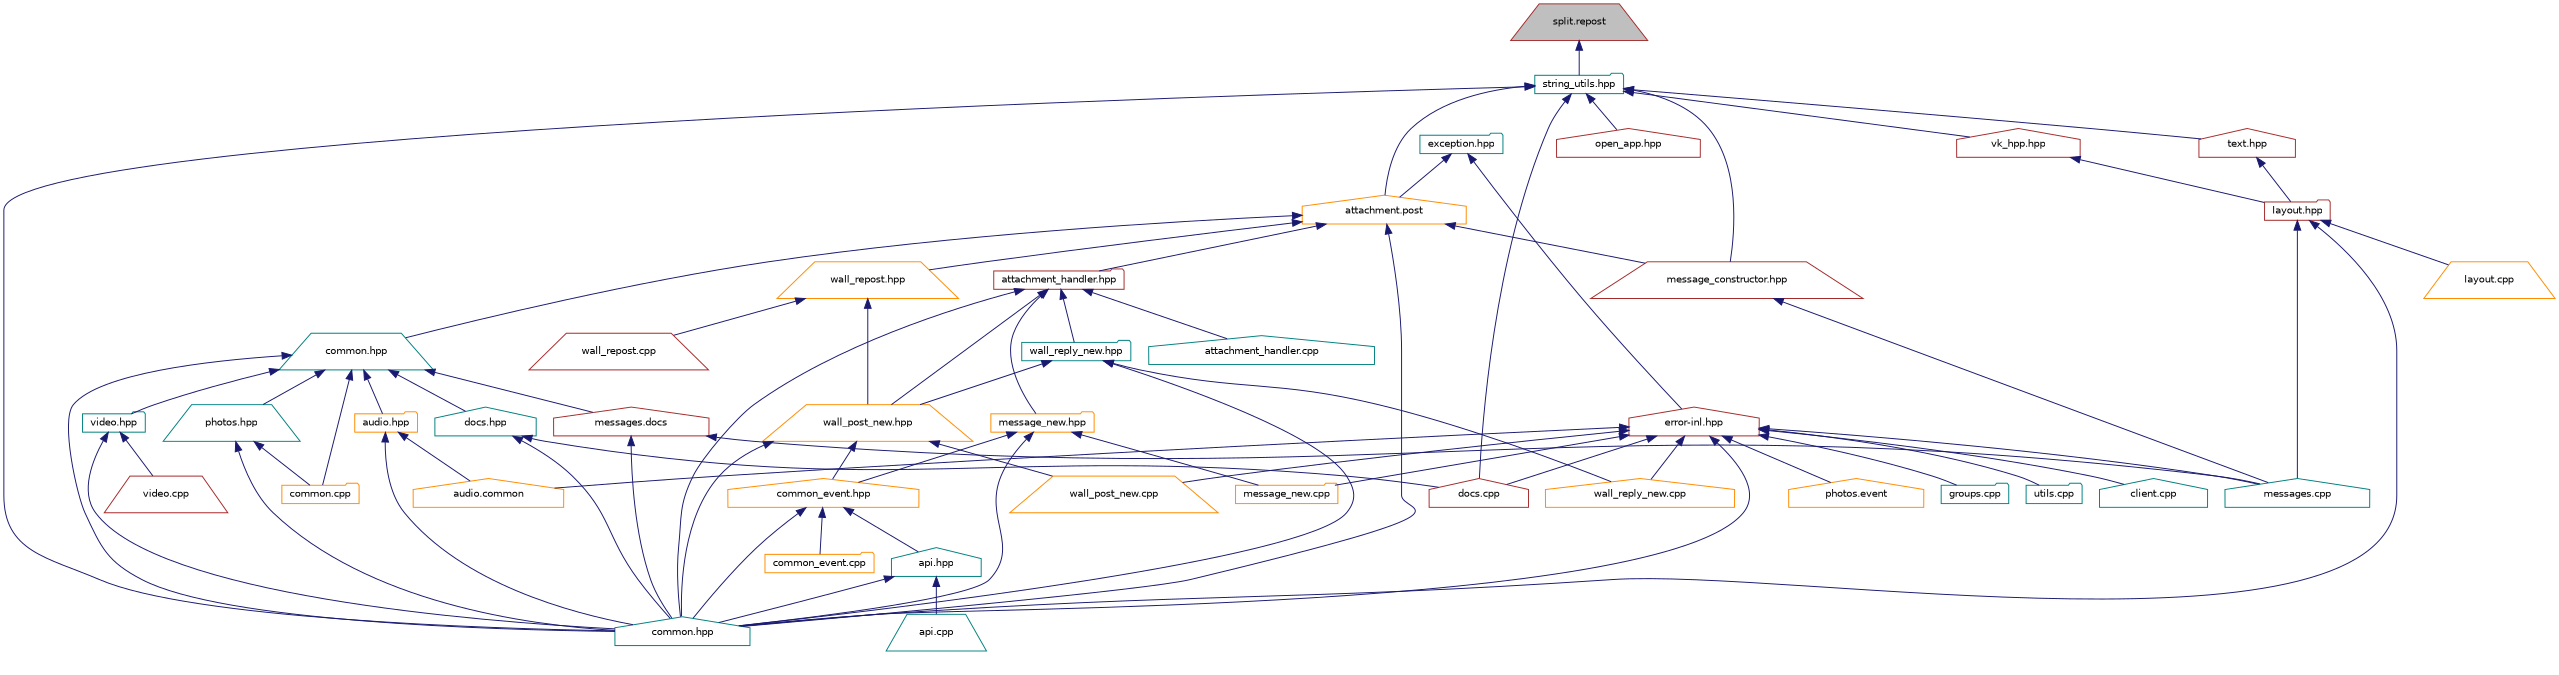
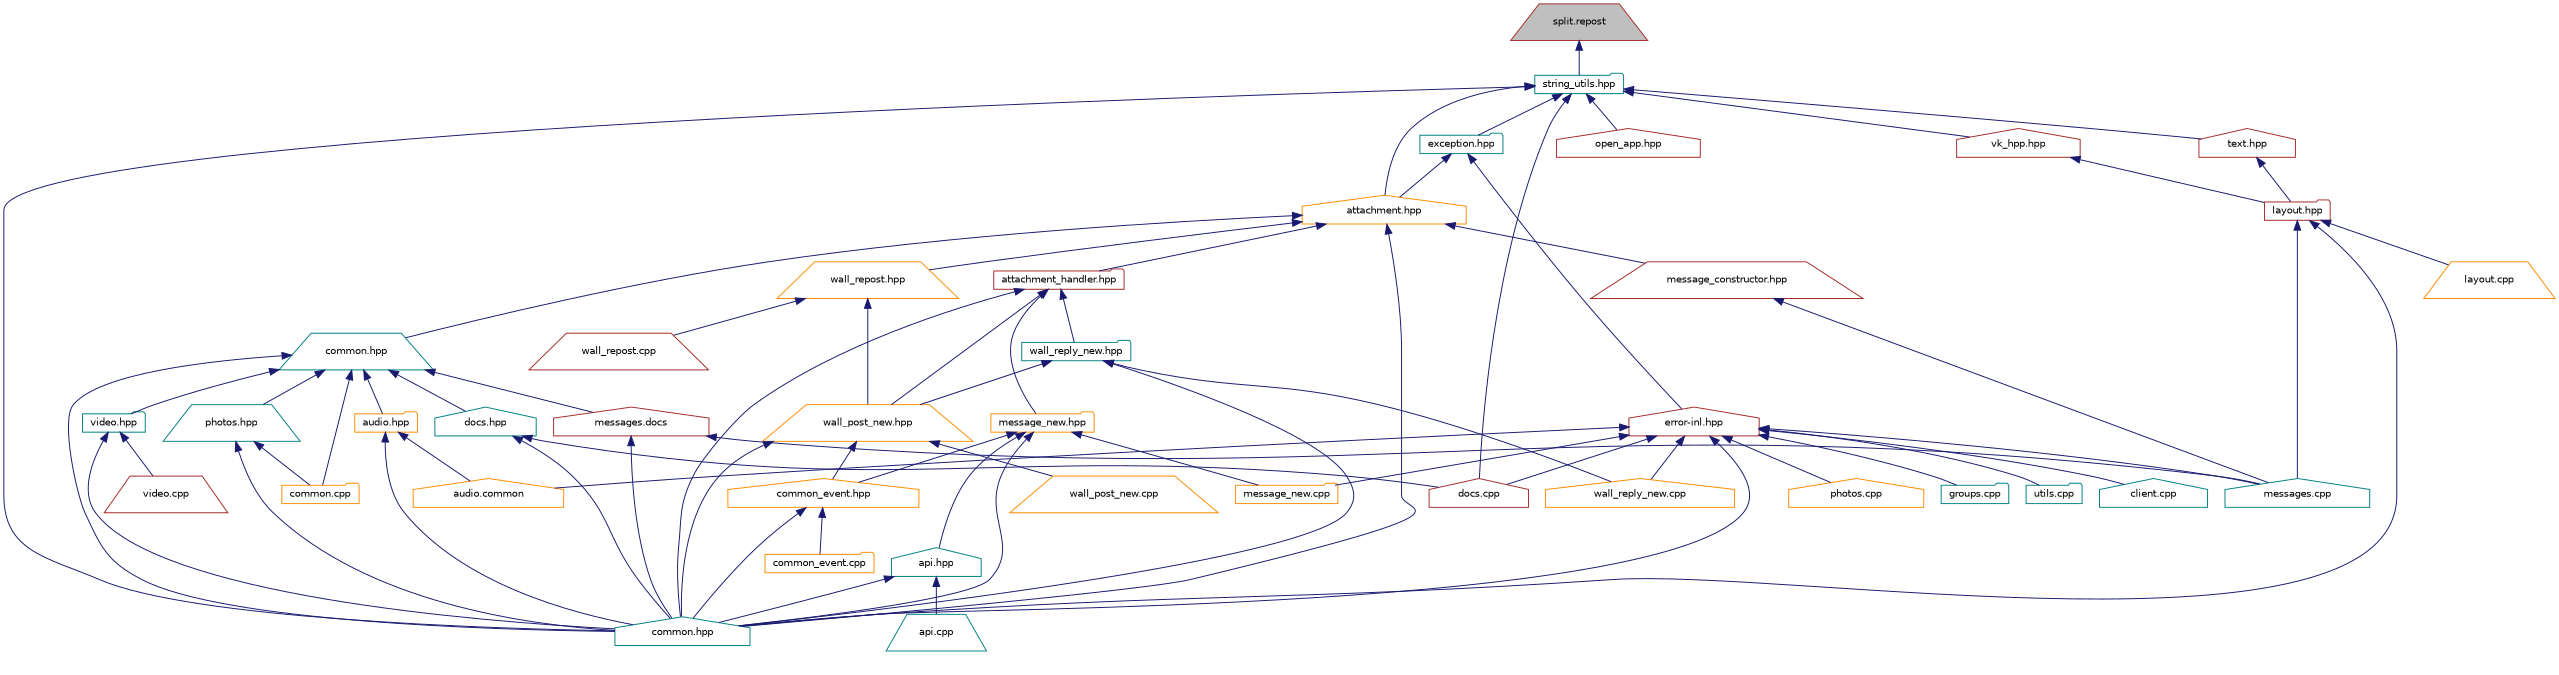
edge "message_constructor.hpp" -> "string_utils.hpp": now "exception.hpp" -> "string_utils.hpp"
node "attachment.post": label "attachment.post" -> "attachment.hpp"
node "attachment_handler.cpp": removed
edge "wall_post_new.cpp" -> "error-inl.hpp": removed
node "photos.event": label "photos.event" -> "photos.cpp"
edge "api.hpp" -> "common_event.hpp": now "api.hpp" -> "message_new.hpp"
